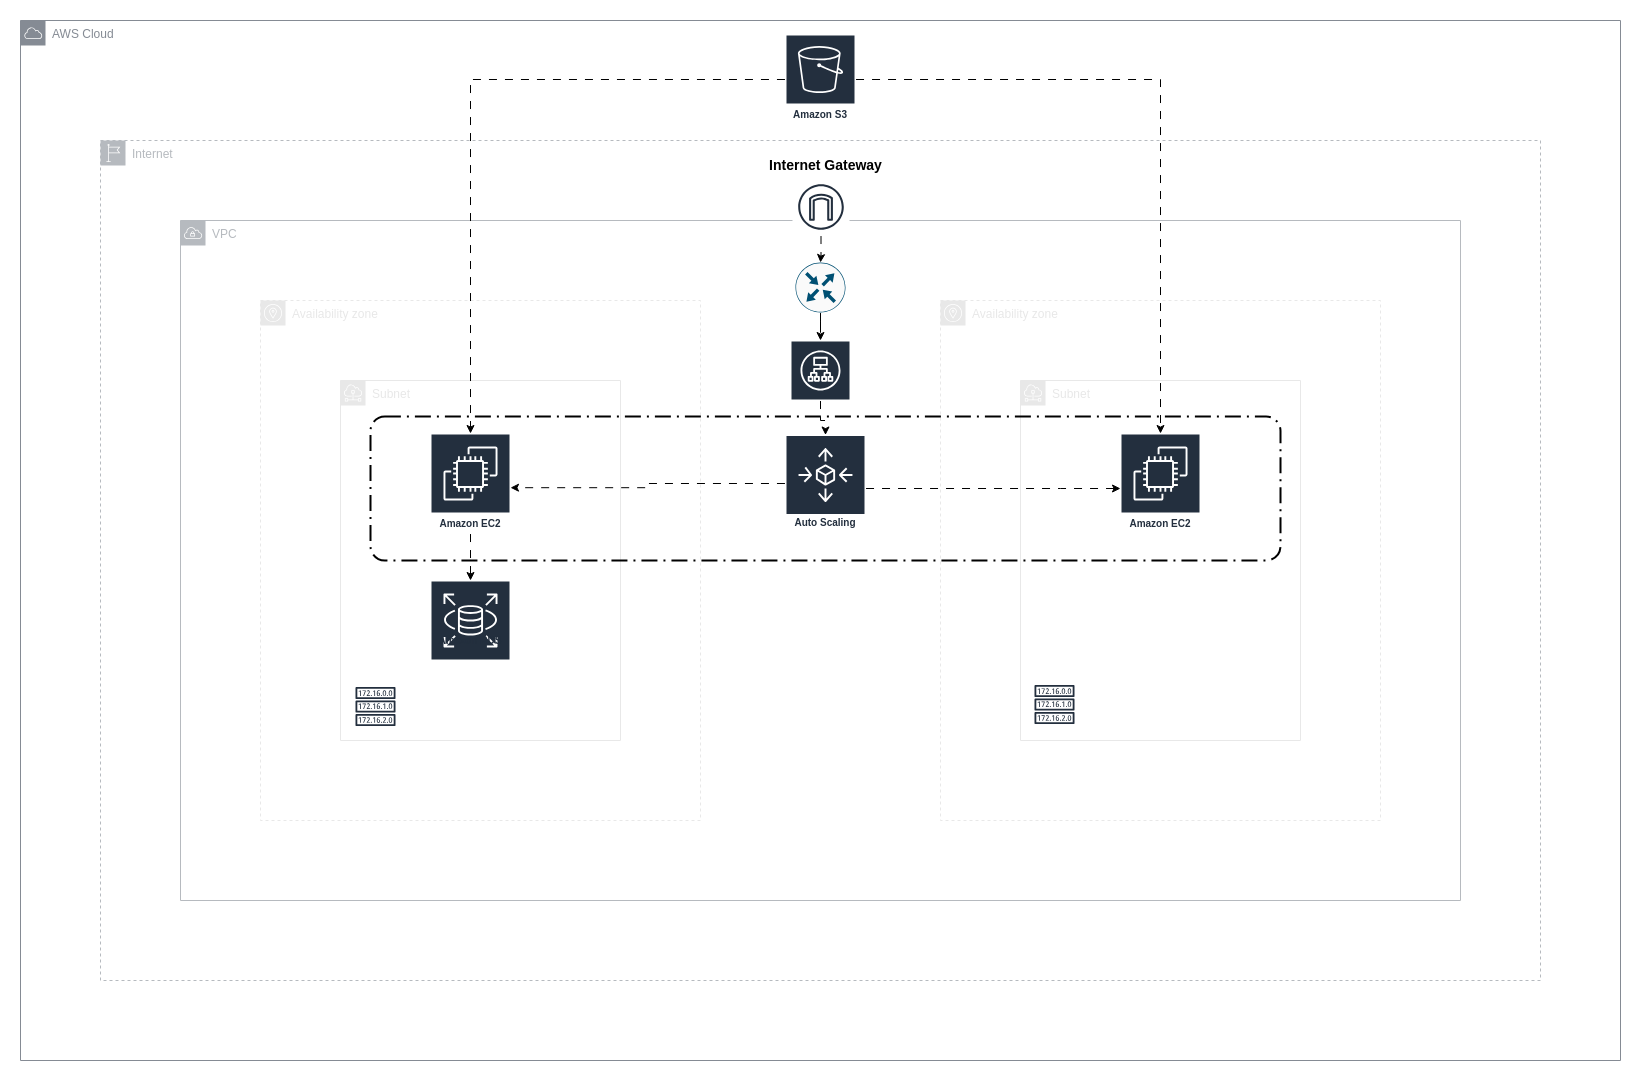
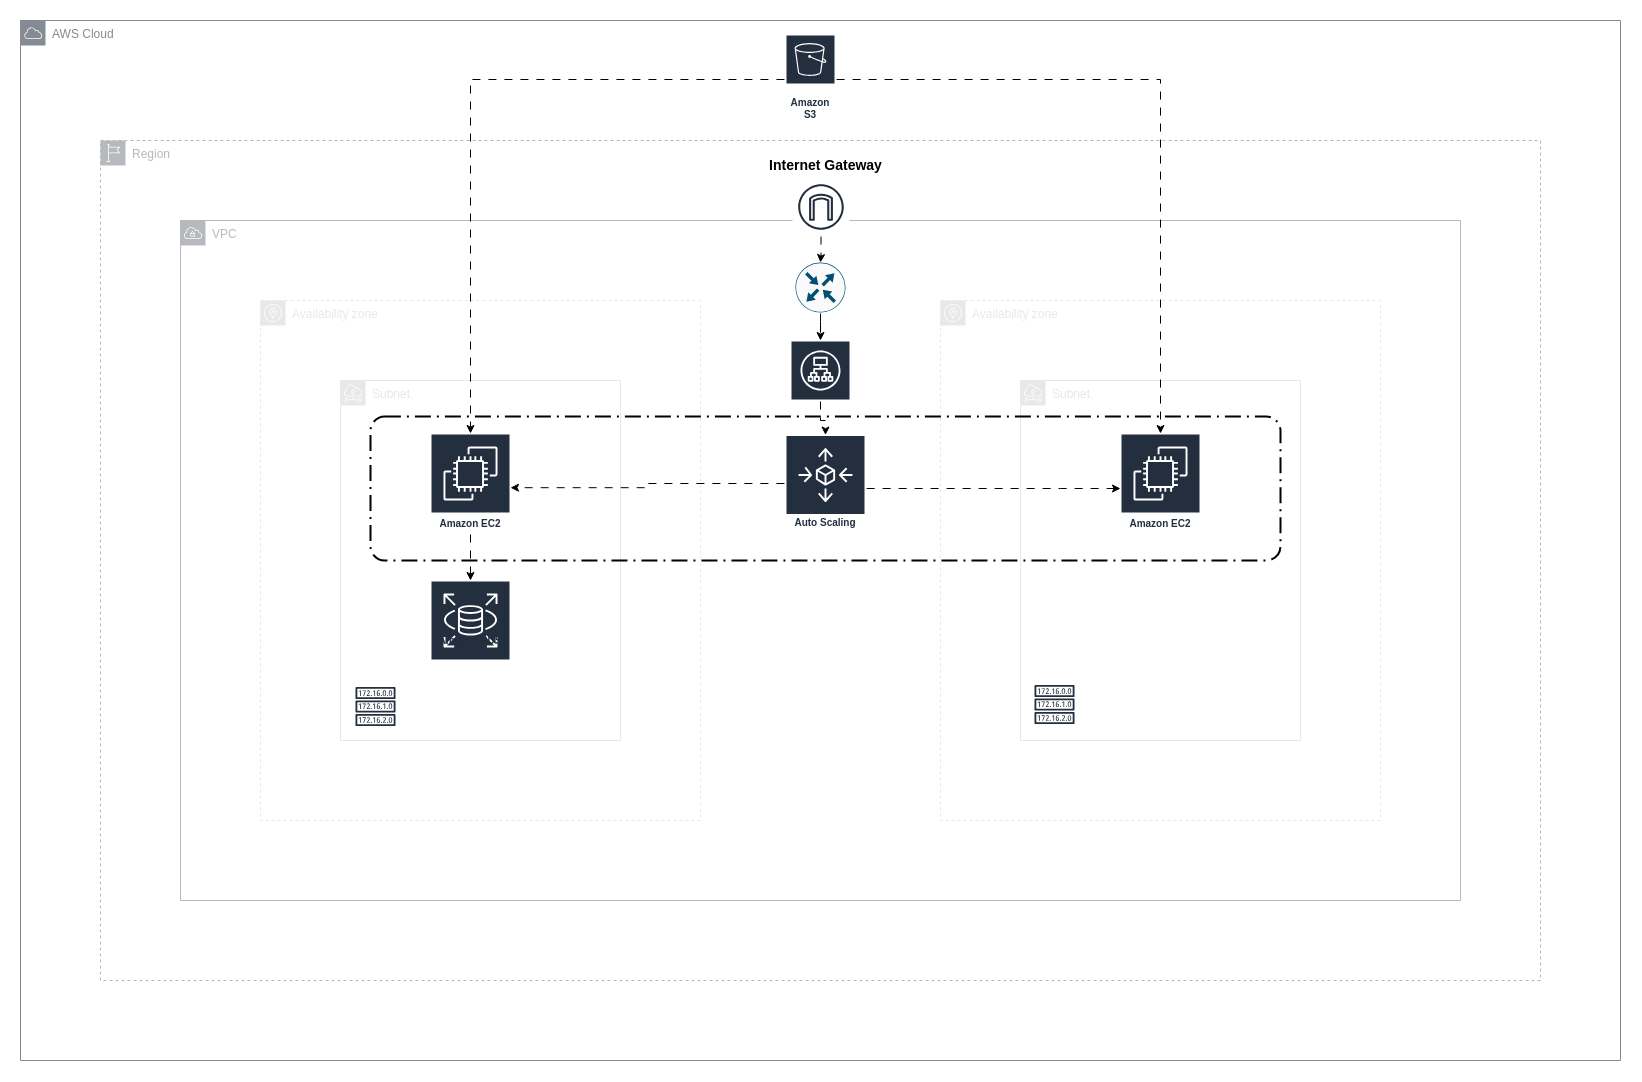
node "Amazon S3": size 70x90 -> 50x90
node "Internet": label "Internet" -> "Region"
